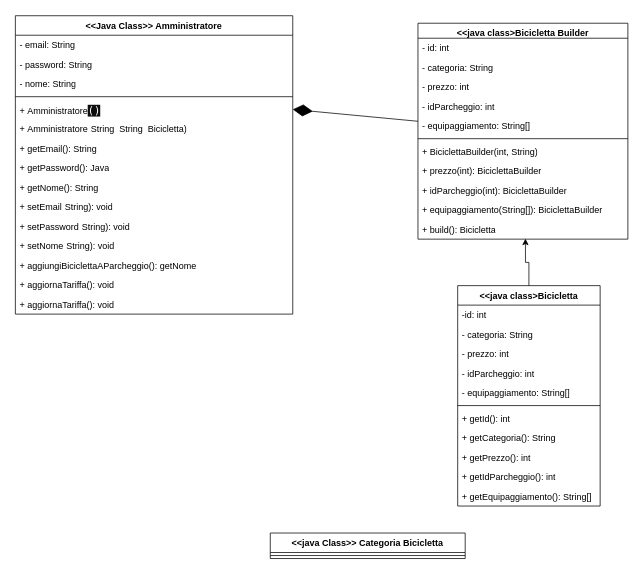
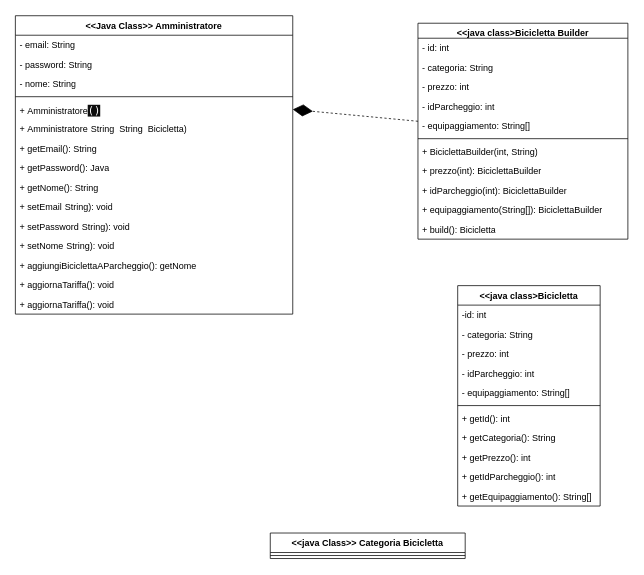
edge "<<java class>Bicicletta Builder" -> "+ Amministratore()": style solid -> dashed
edge "<<java class>Bicicletta" -> "+ build(): Bicicletta": removed
